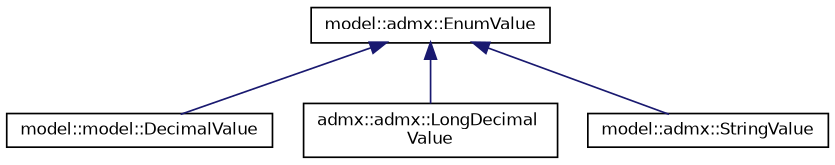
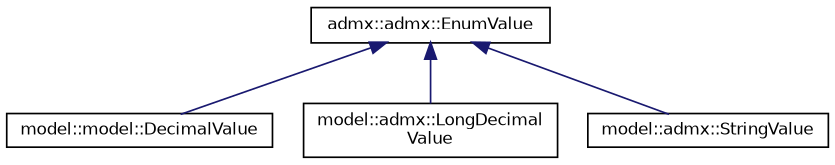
node "model::admx::EnumValue": label "model::admx::EnumValue" -> "admx::admx::EnumValue"
node "admx::admx::LongDecimal Value": label "admx::admx::LongDecimal Value" -> "model::admx::LongDecimal Value"
